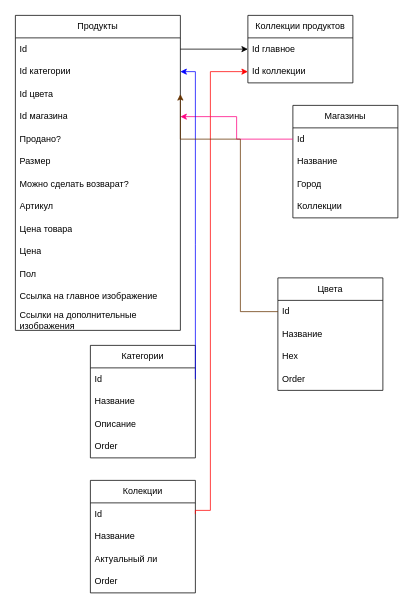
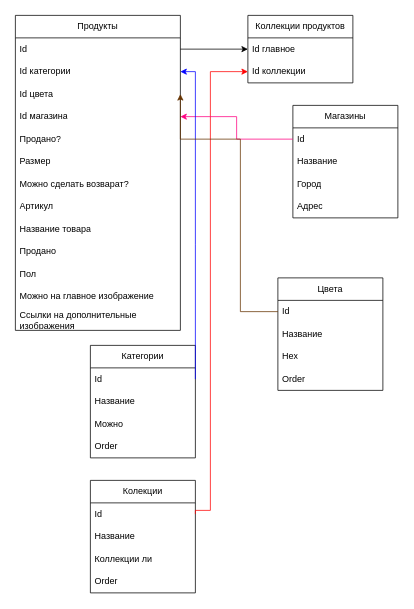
node "Коллекции": label "Коллекции" -> "Адрес"
node "Цена товара": label "Цена товара" -> "Название товара"
node "Цена": label "Цена" -> "Продано"
node "Ссылка на главное изображение": label "Ссылка на главное изображение" -> "Можно на главное изображение"
node "Описание": label "Описание" -> "Можно"
node "Актуальный ли": label "Актуальный ли" -> "Коллекции ли"
